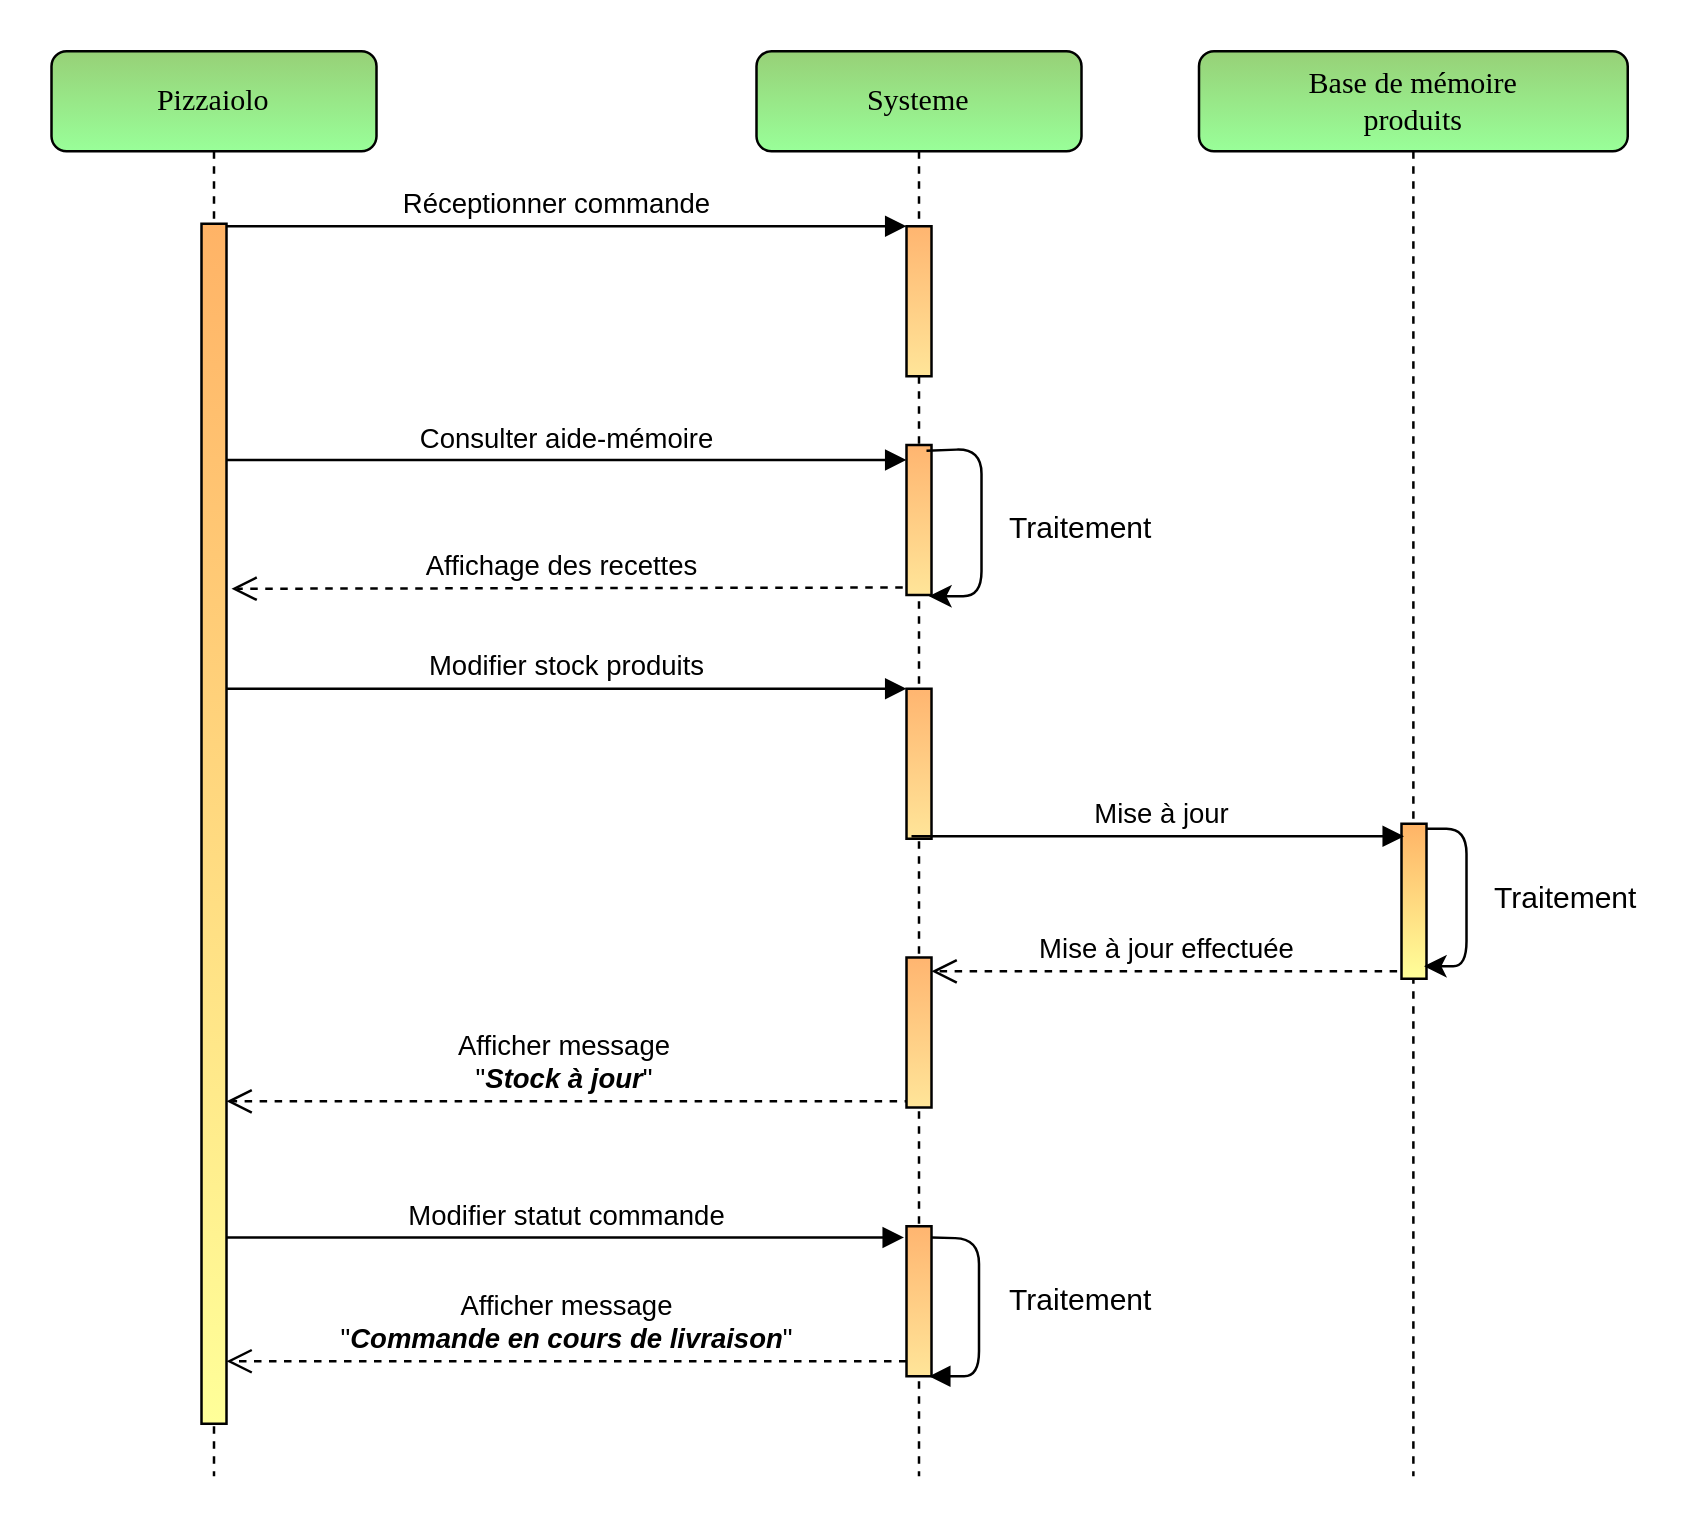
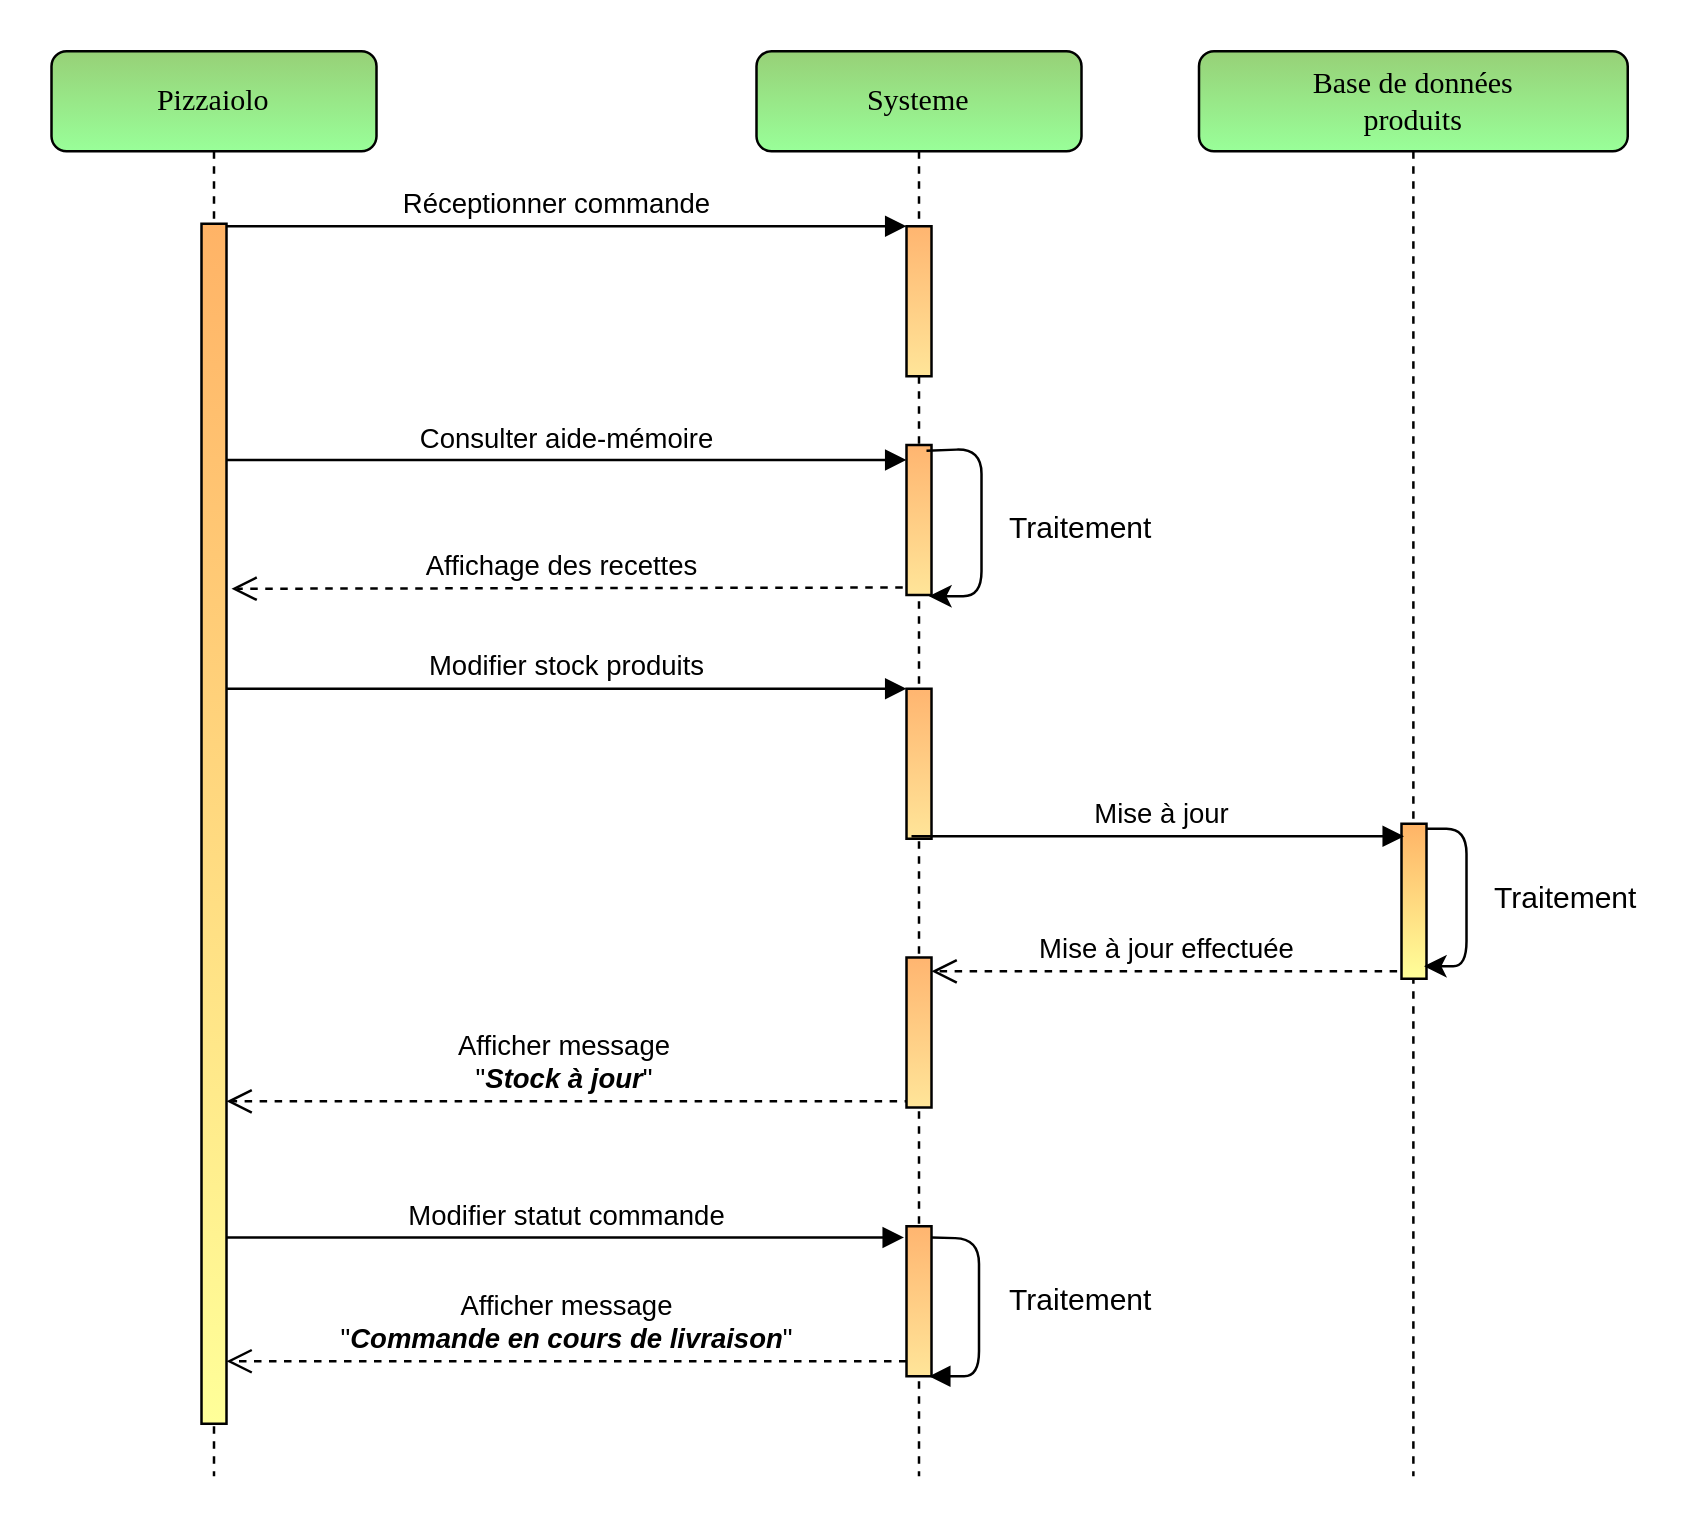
node "Base de mémoire produits": label "Base de mémoire produits" -> "Base de données produits"
